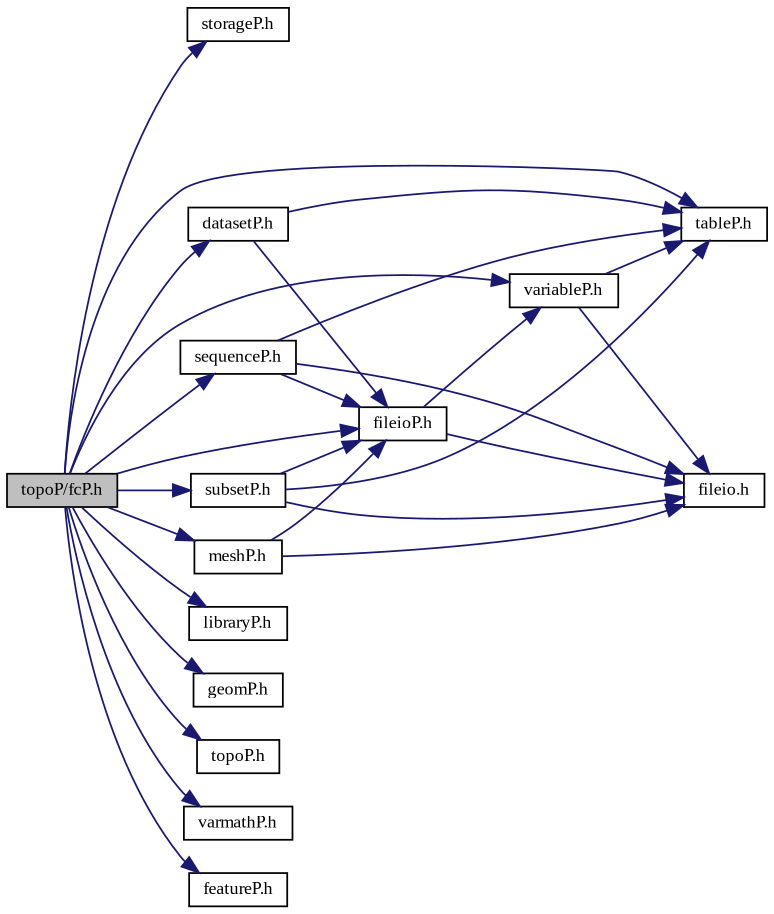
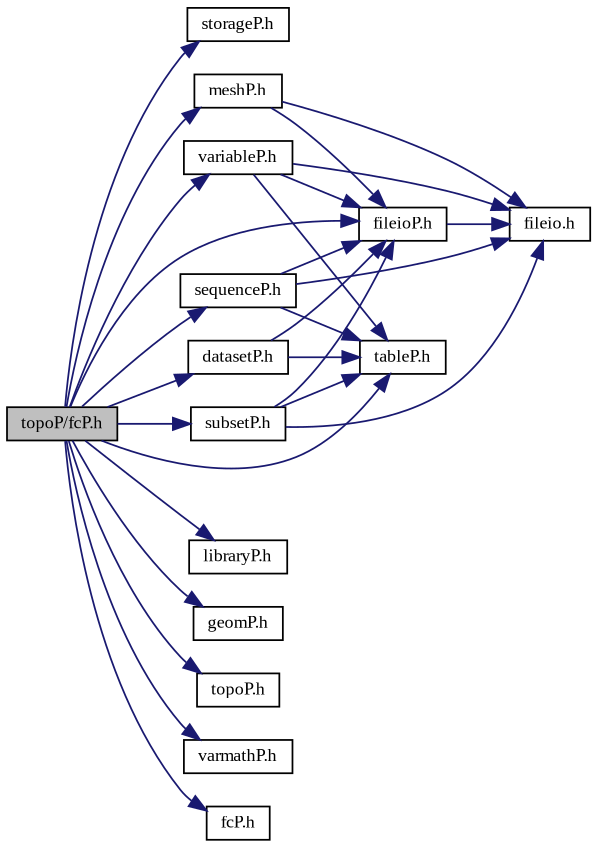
edge "fileioP.h" -> "variableP.h": reversed
node "featureP.h": label "featureP.h" -> "fcP.h"
